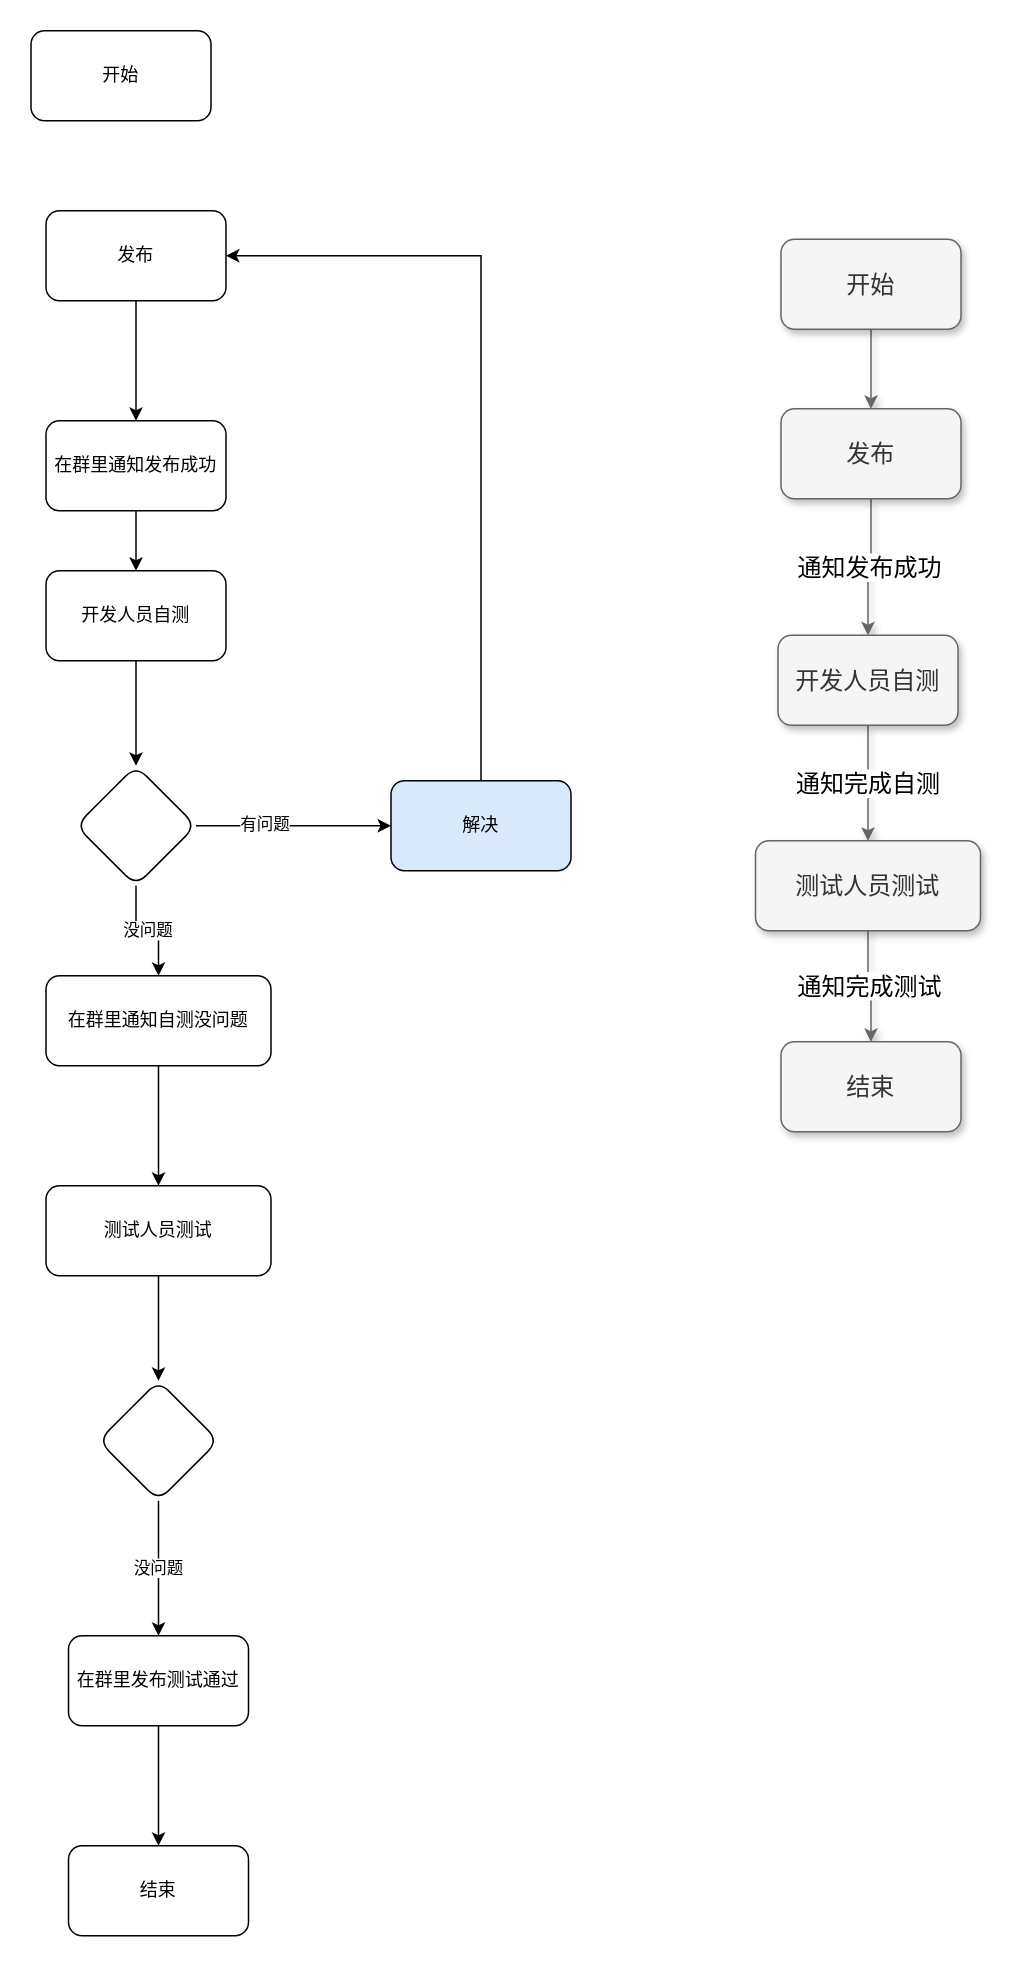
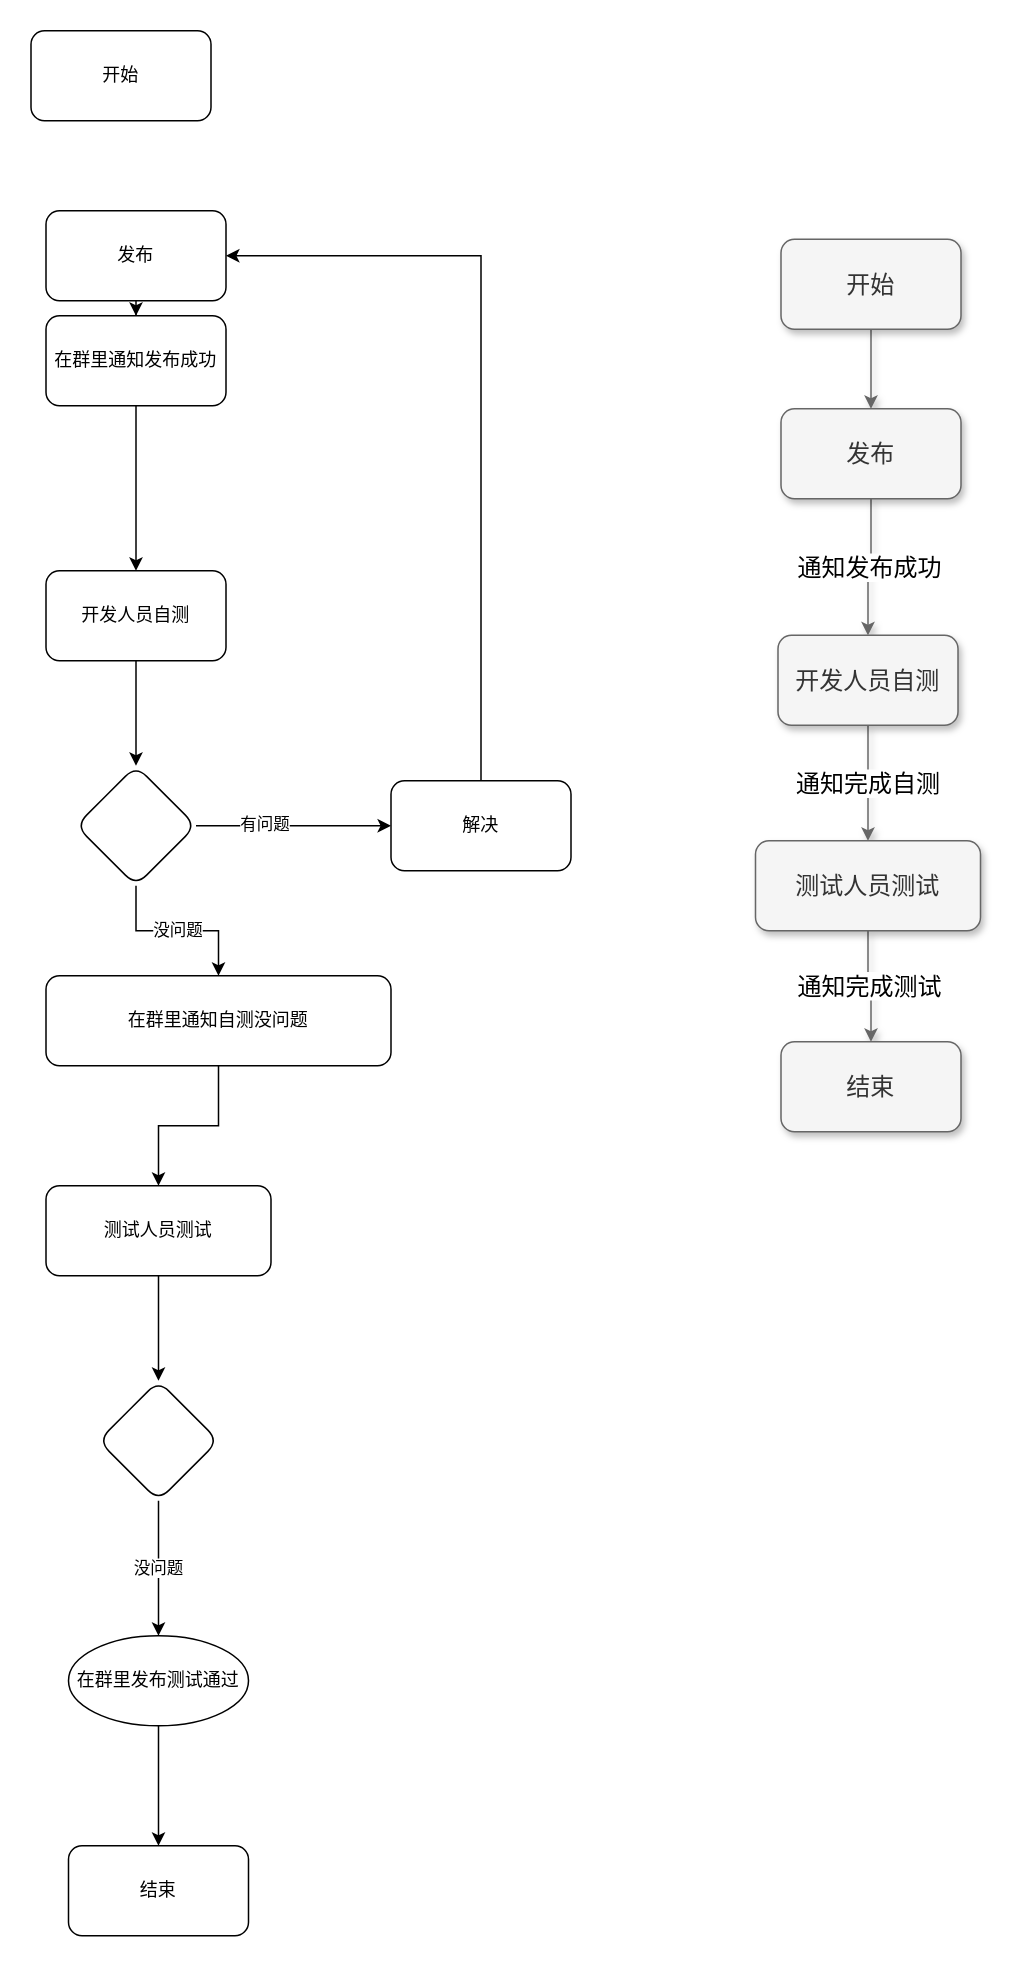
node "在群里通知发布成功": moved (136, 466) -> (136, 361)
node "解决": fillcolor #dae8fc -> #ffffff
node "在群里通知自测没问题": size 225x90 -> 345x90
node "在群里发布测试通过": shape rounded rectangle -> ellipse
